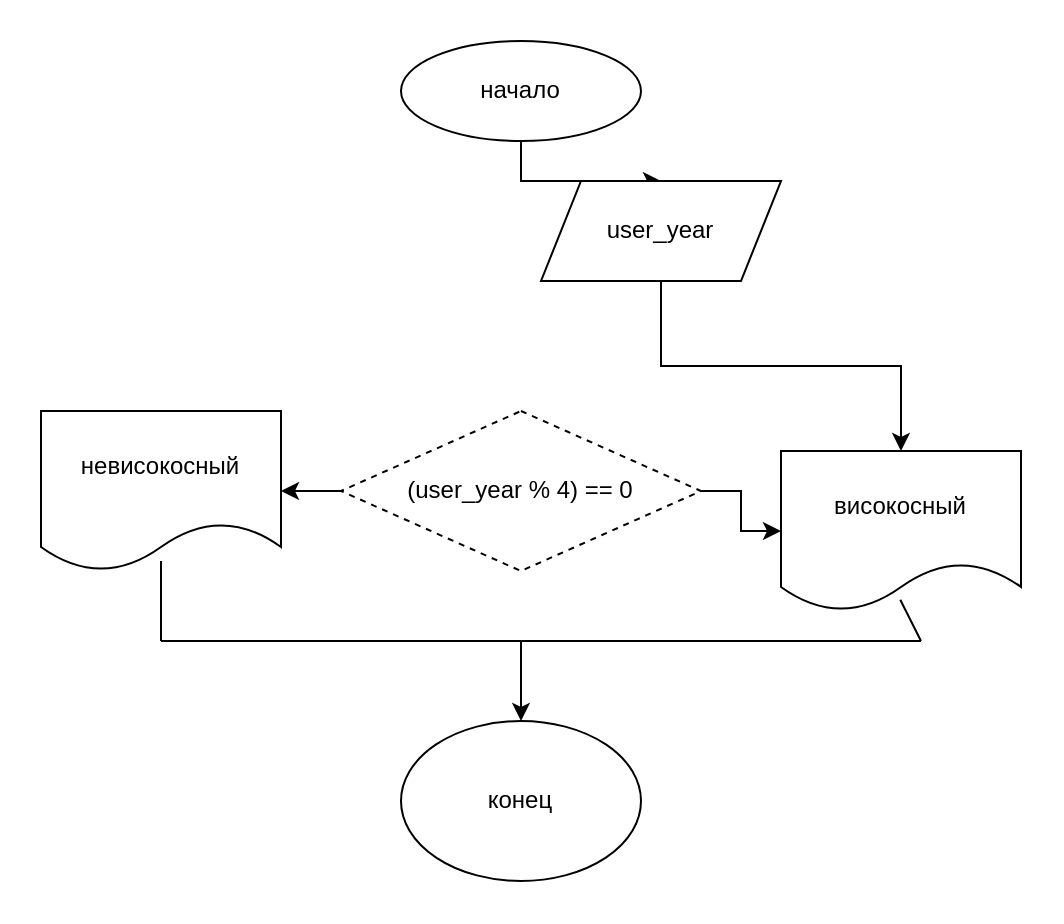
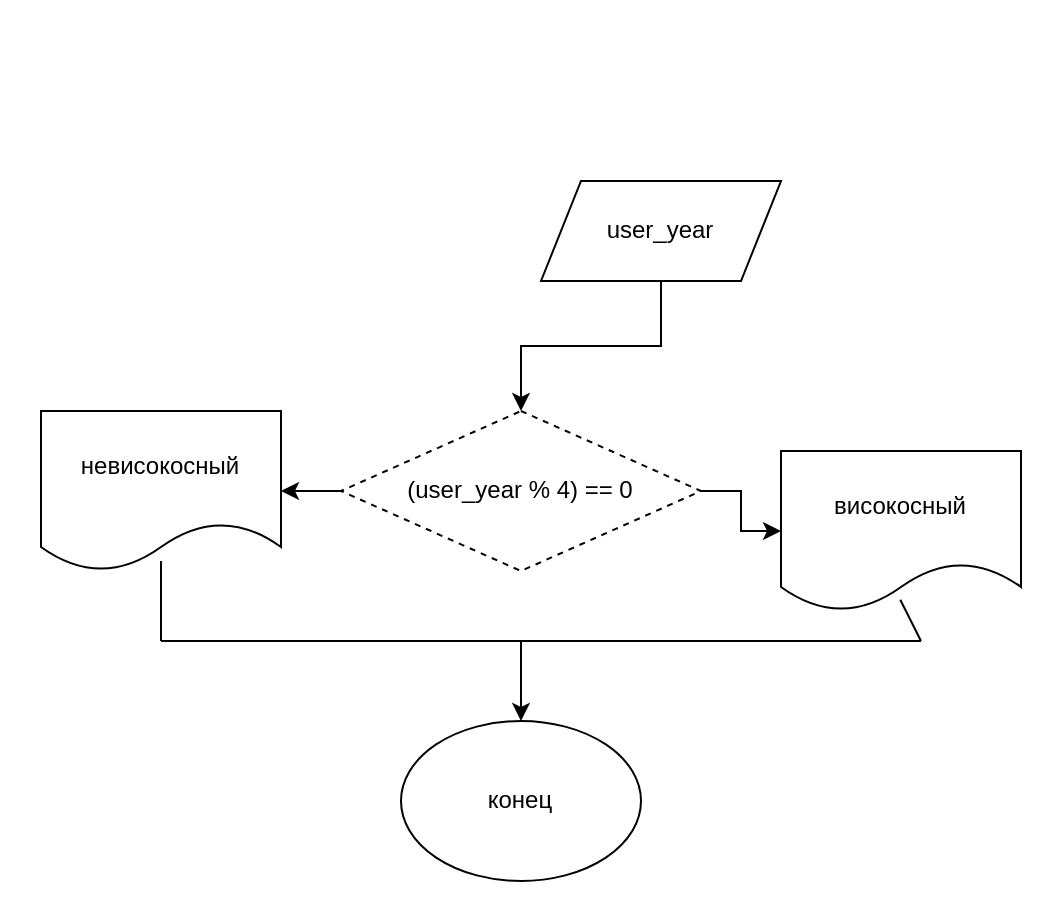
node "начало": removed
edge "начало" -> "user_year": removed
edge "user_year" -> "високосный": now "user_year" -> "(user_year % 4) == 0"
